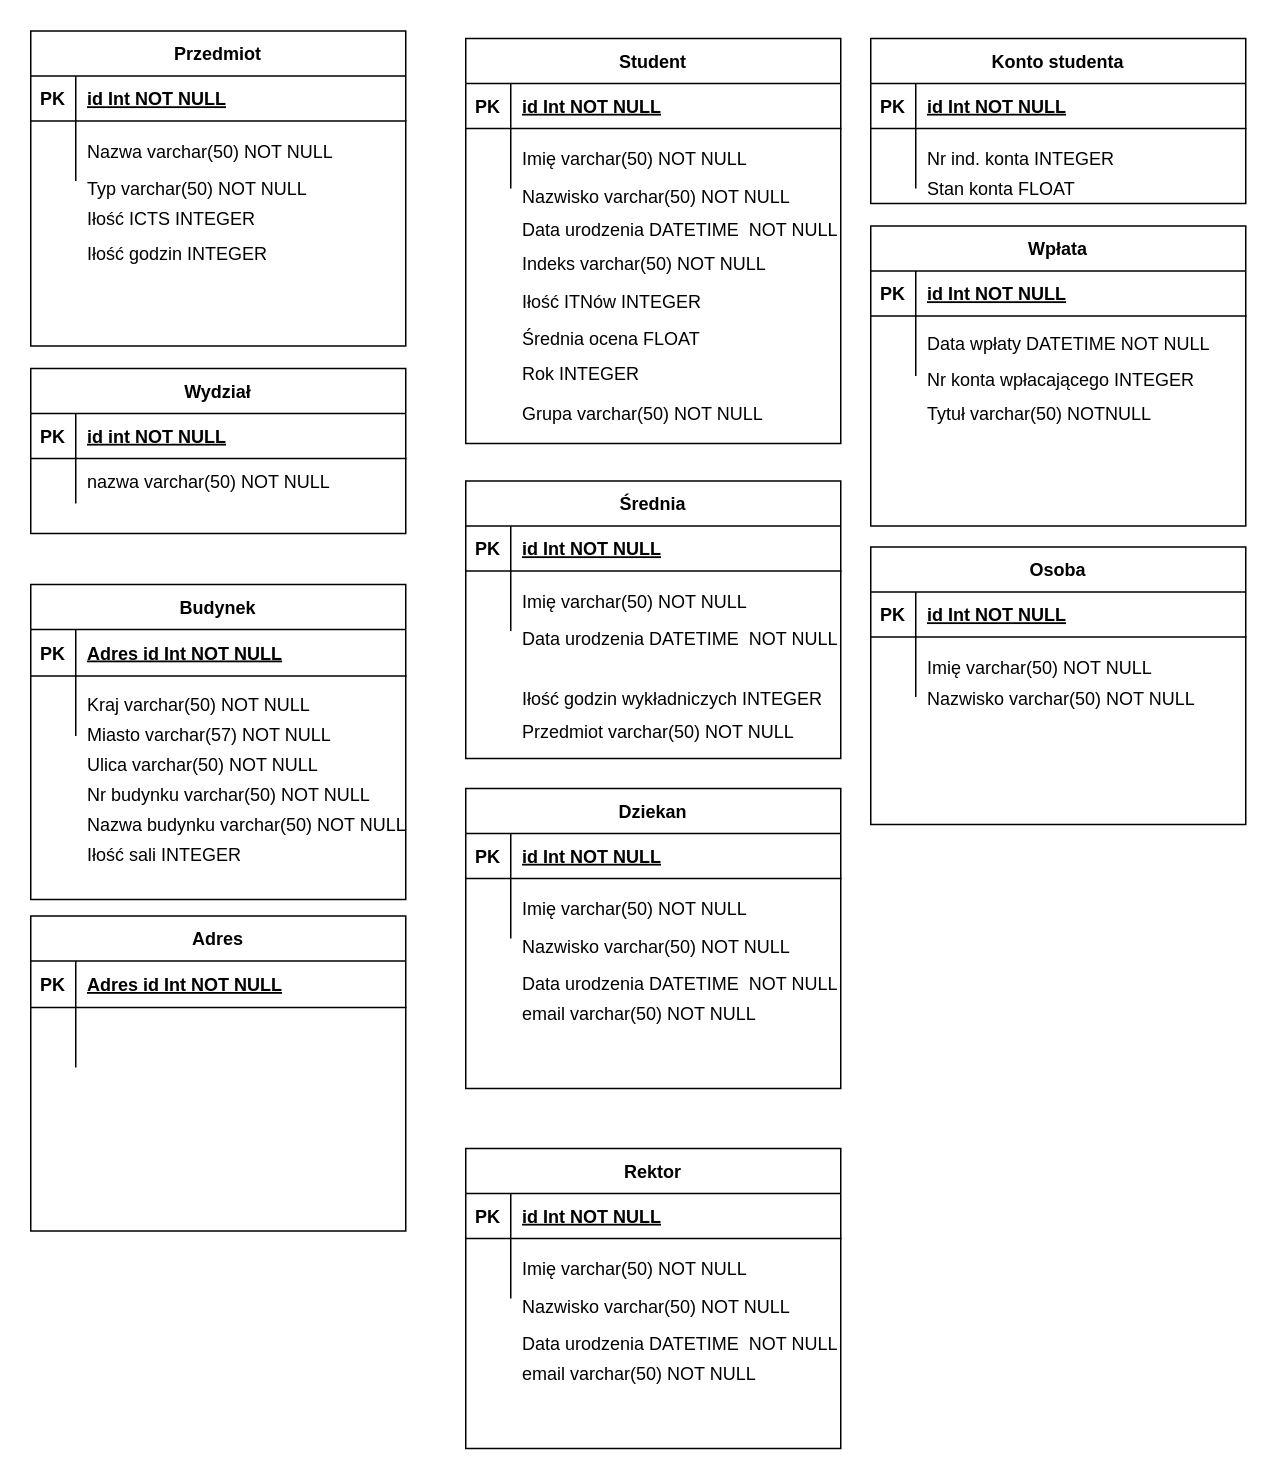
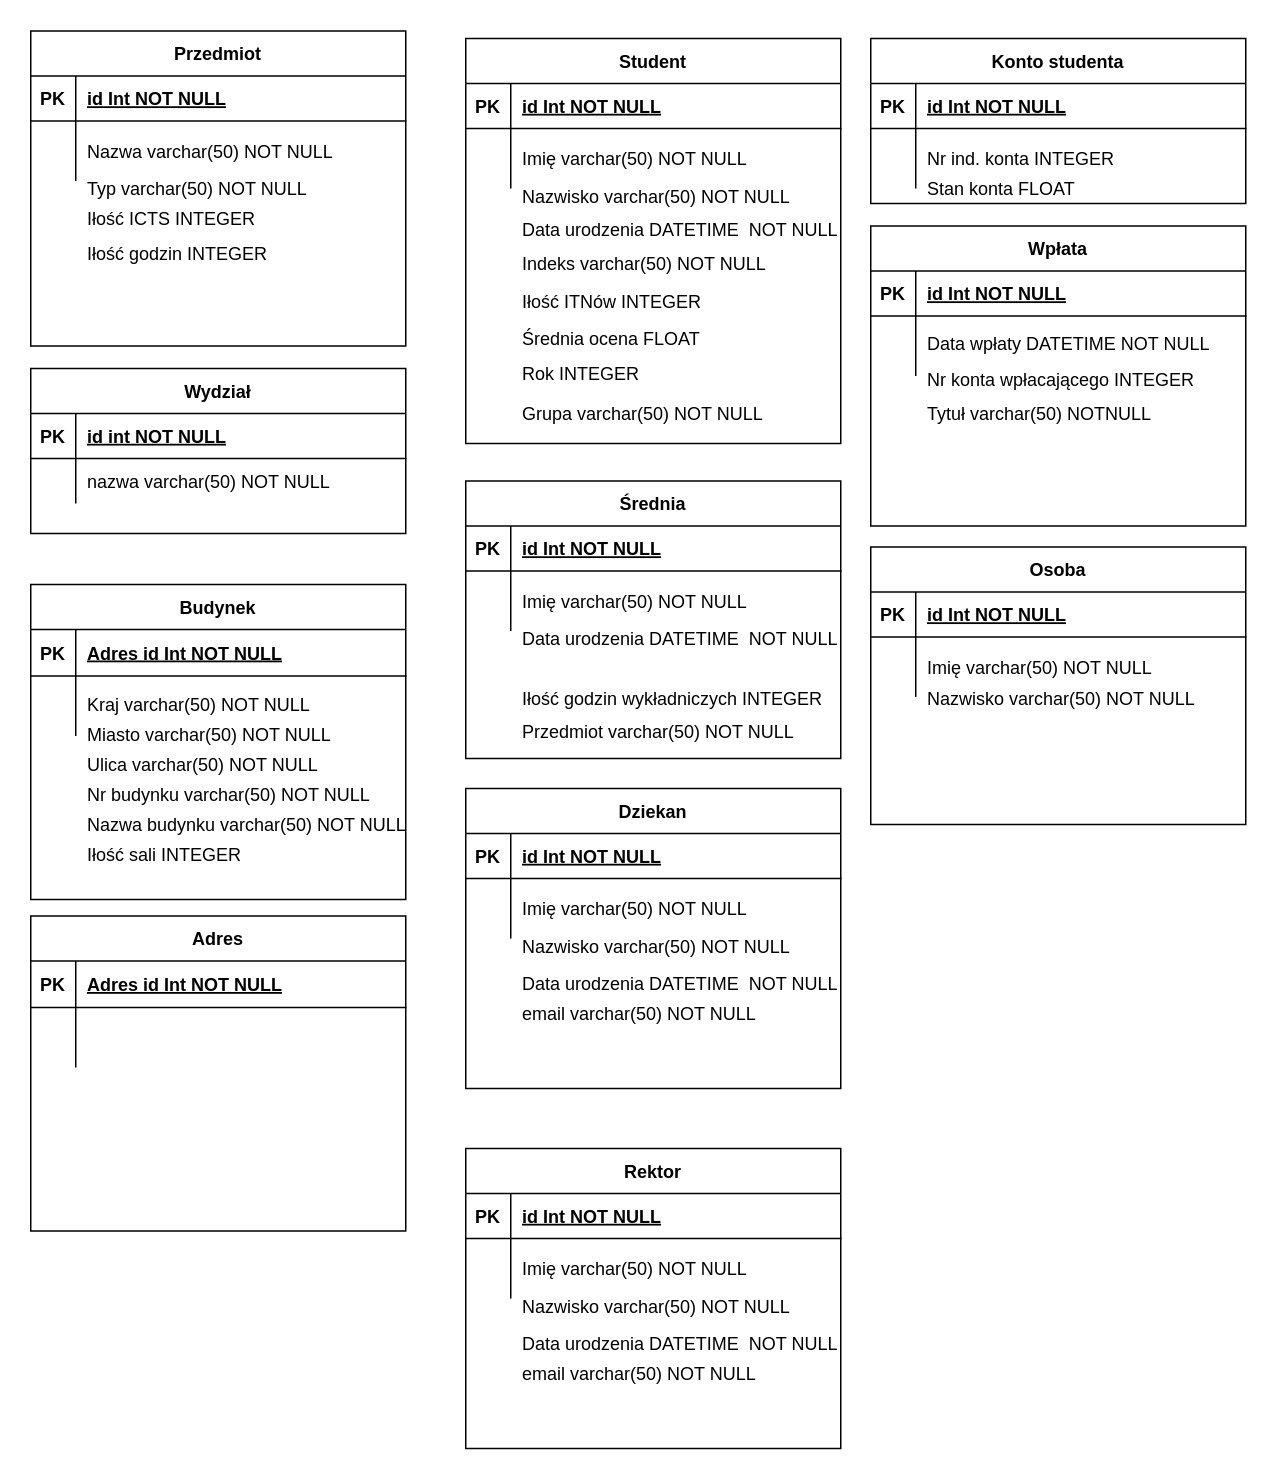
node "Miasto varchar(57) NOT NULL": label "Miasto varchar(57) NOT NULL" -> "Miasto varchar(50) NOT NULL"
